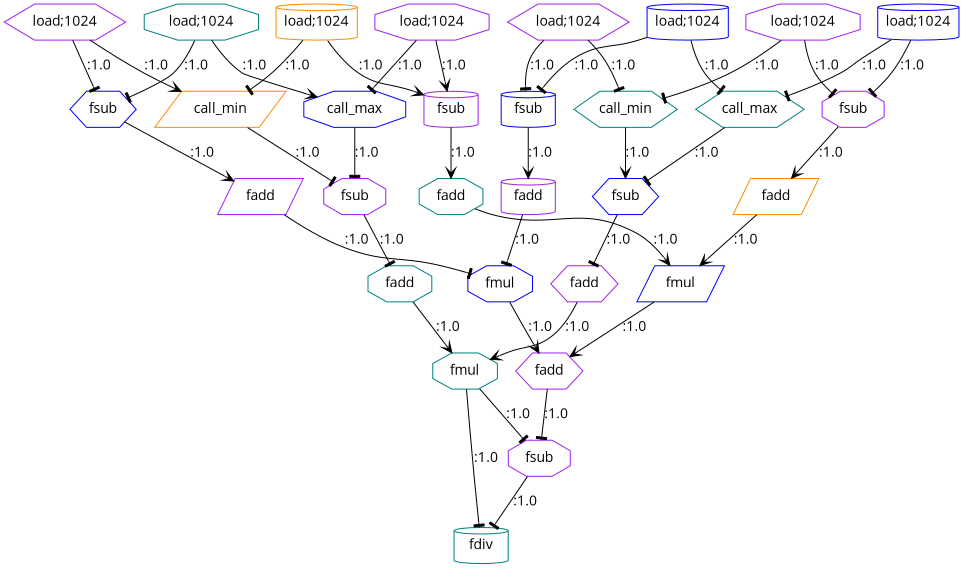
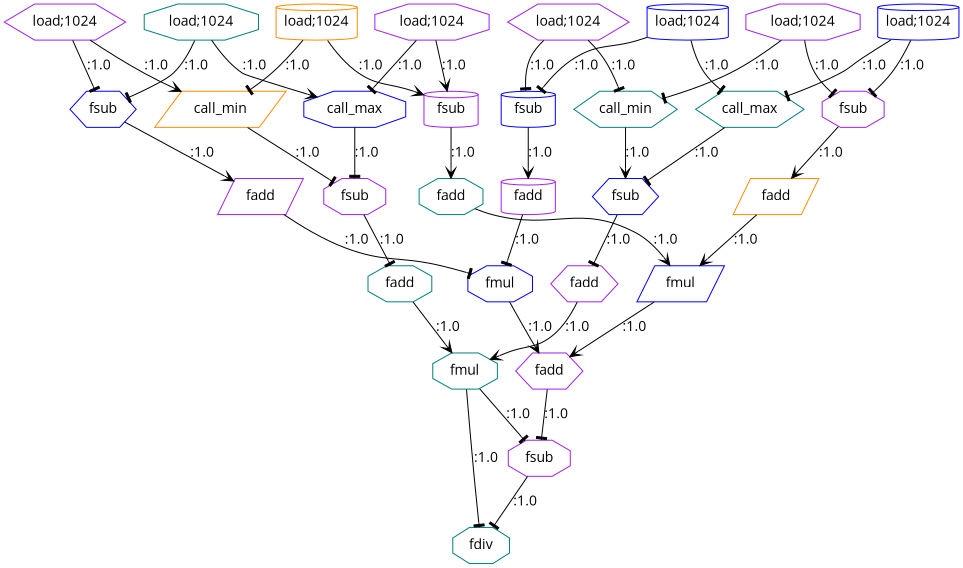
node "fdiv": shape cylinder -> octagon
